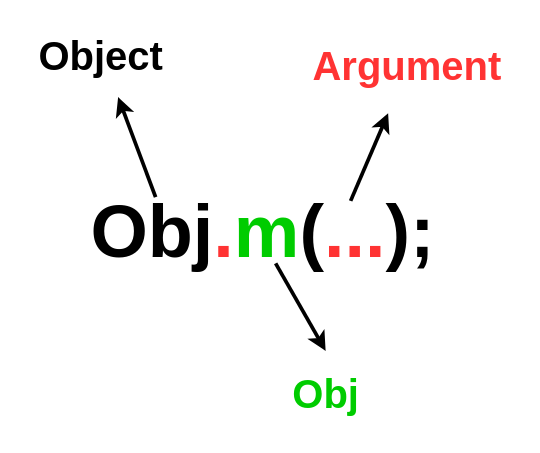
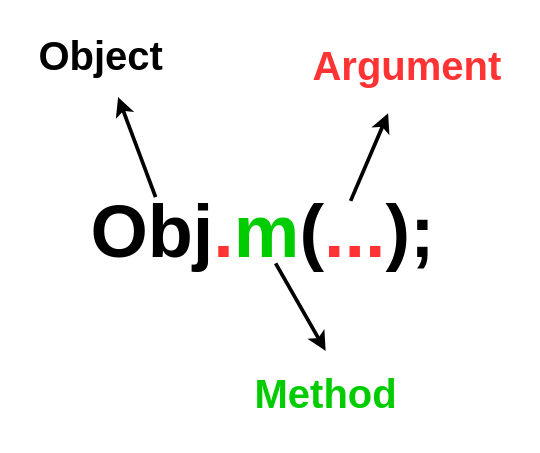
node "Obj": label "Obj" -> "Method"
